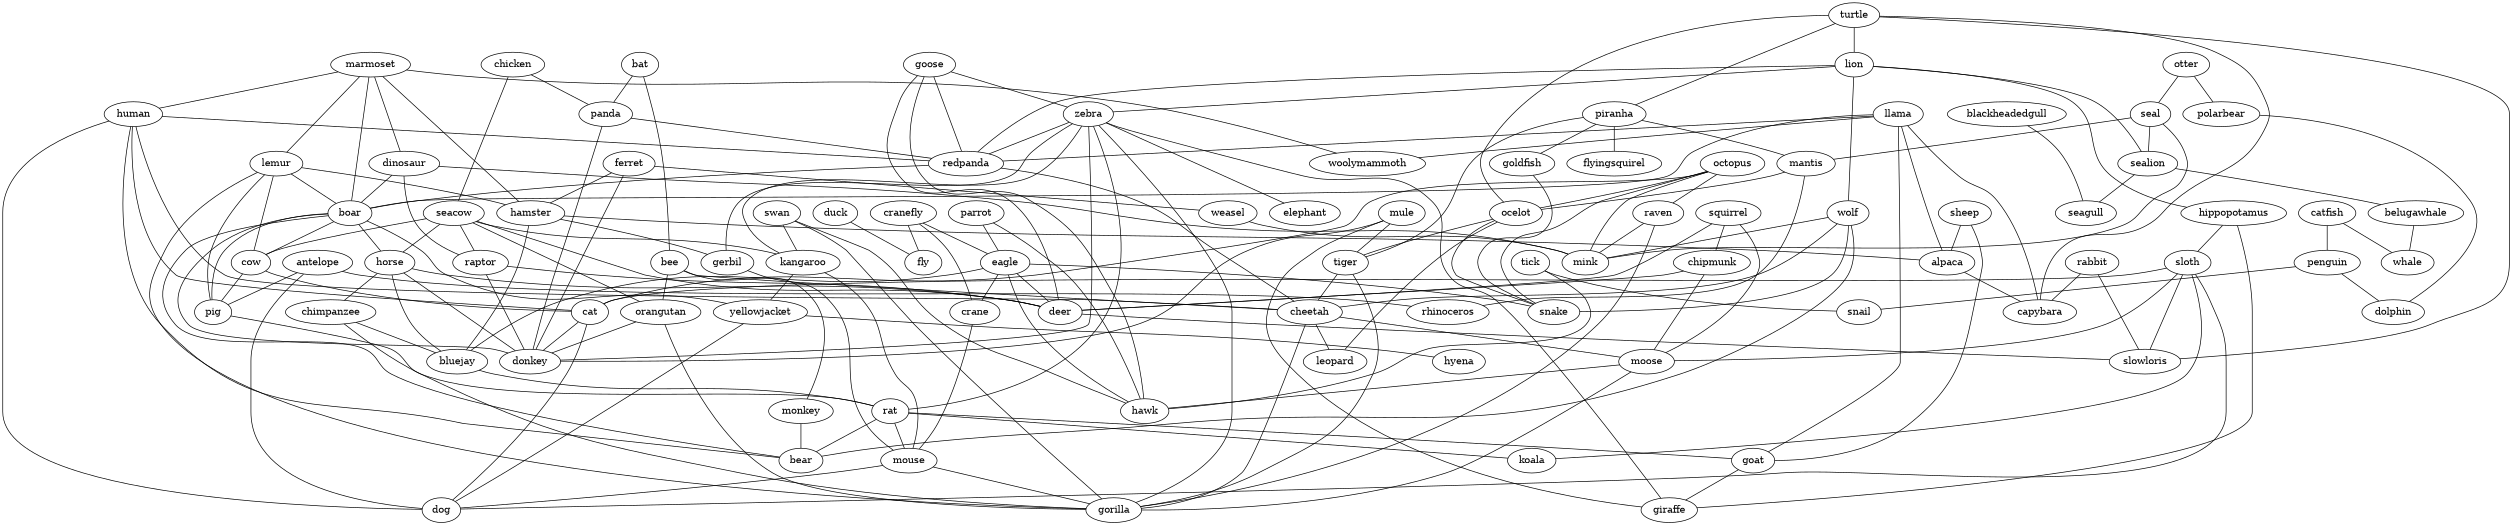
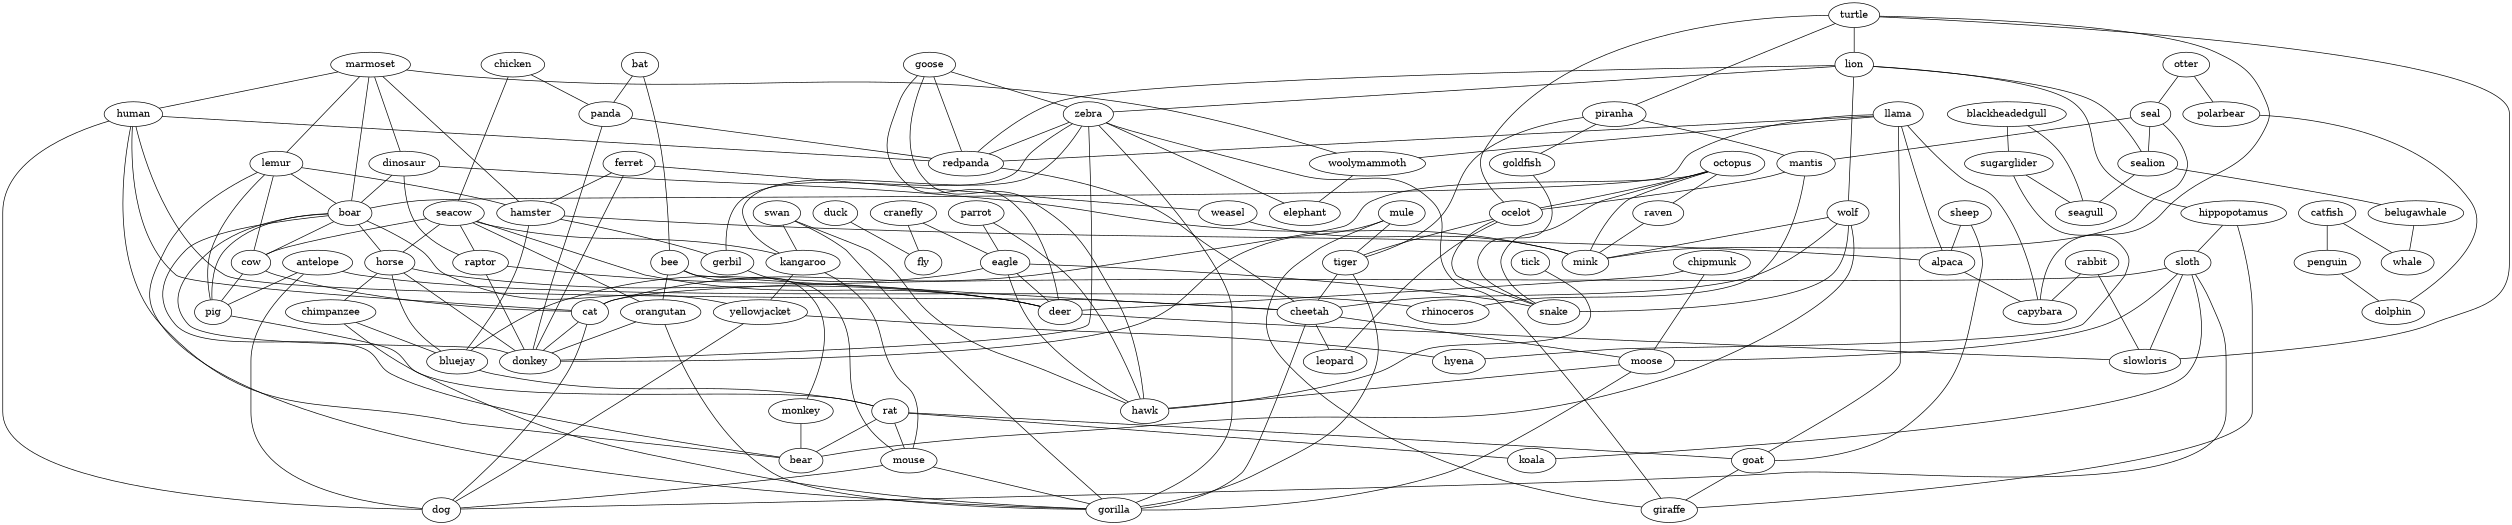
node "flyingsquirel": removed
node "sugarglider": added
edge "redpanda" -- "boar": removed
edge "woolymammoth" -- "elephant": added
node "squirrel": removed
node "crane": removed
node "snail": removed
edge "zebra" -- "rat": removed
edge "raven" -- "gorilla": removed
